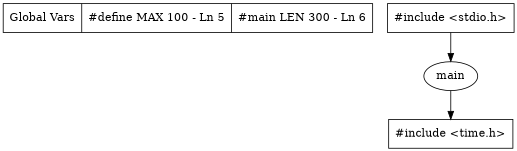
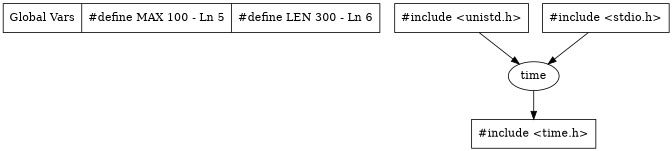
node "Global Vars": text "#main LEN 300 - Ln 6" -> "#define LEN 300 - Ln 6"
node "#include <unistd.h>": added
node "main": label "main" -> "time"
